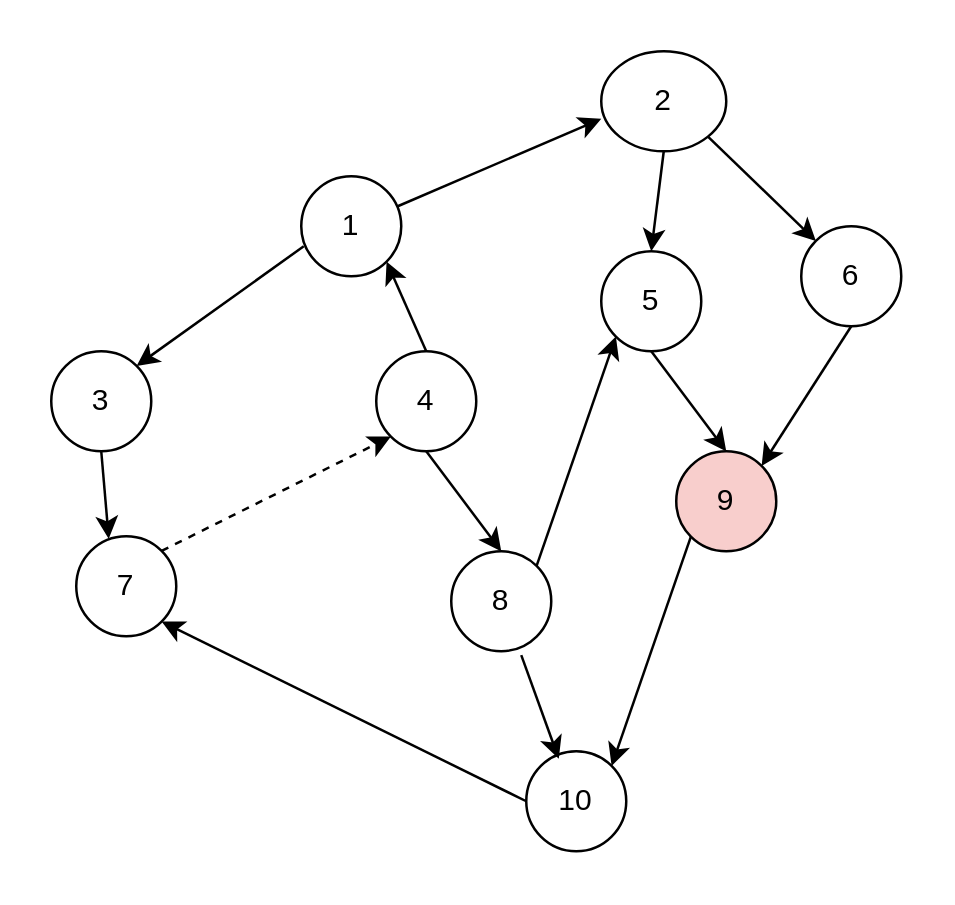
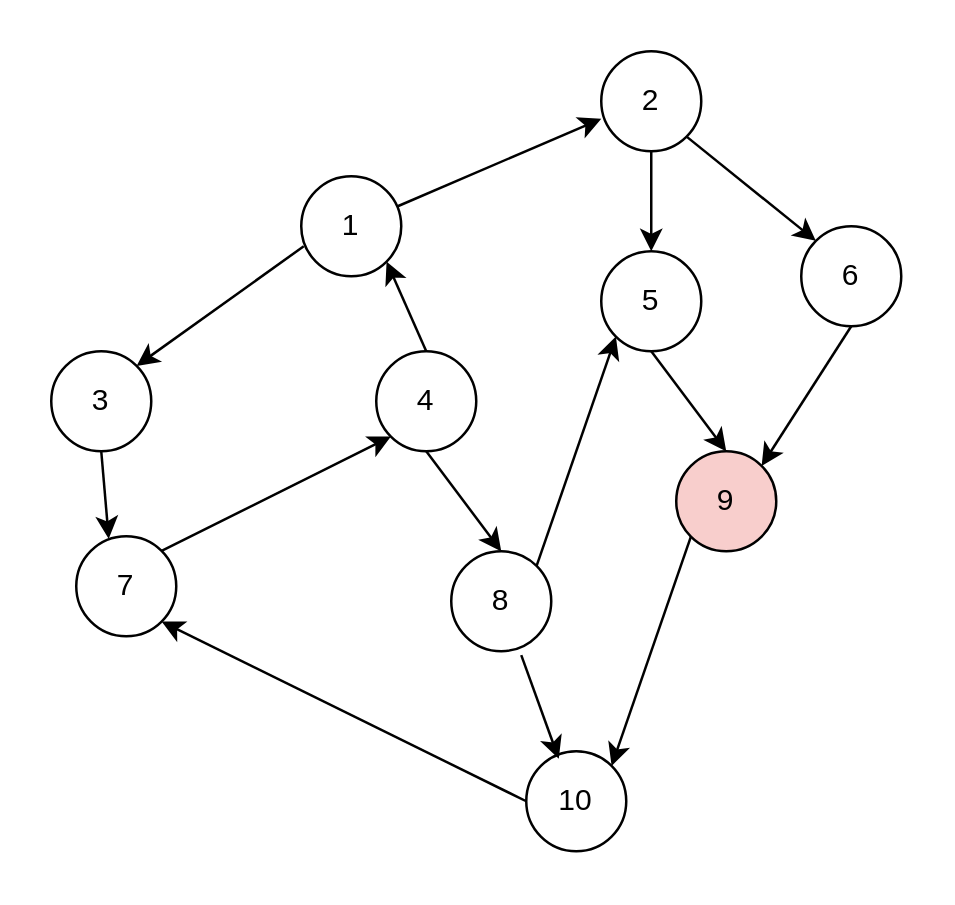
node "2": size 125x100 -> 100x100
edge "7" -> "4": style dashed -> solid
